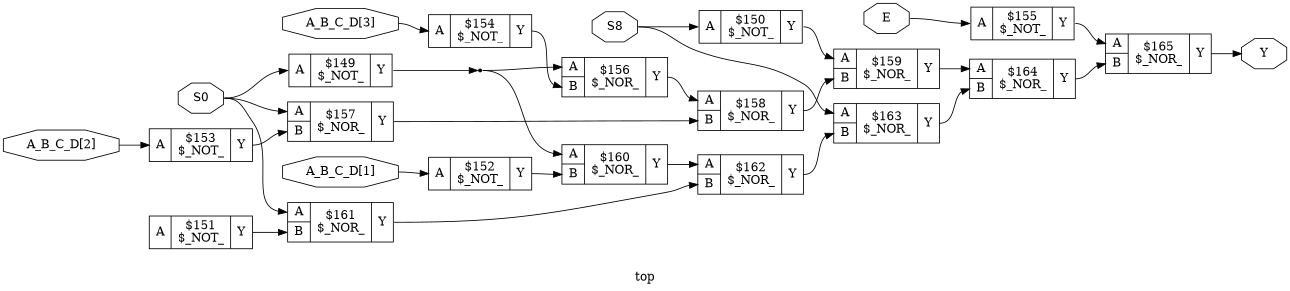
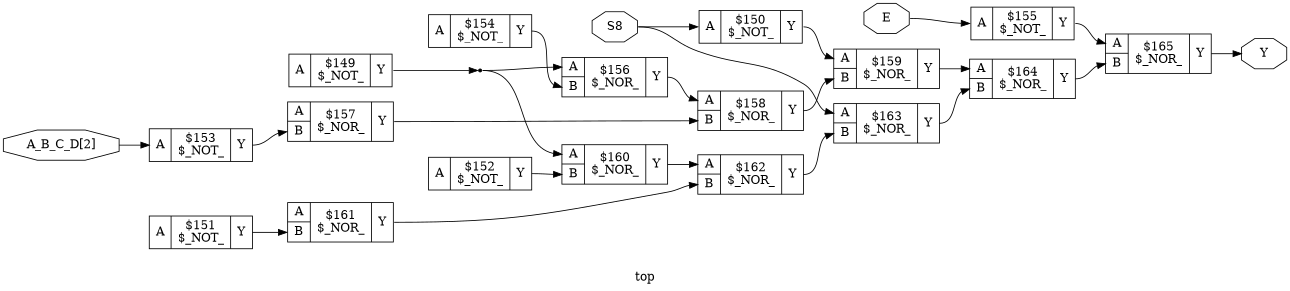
node "A_B_C_D[3]": removed
node "S0": removed
node "A_B_C_D[1]": removed
